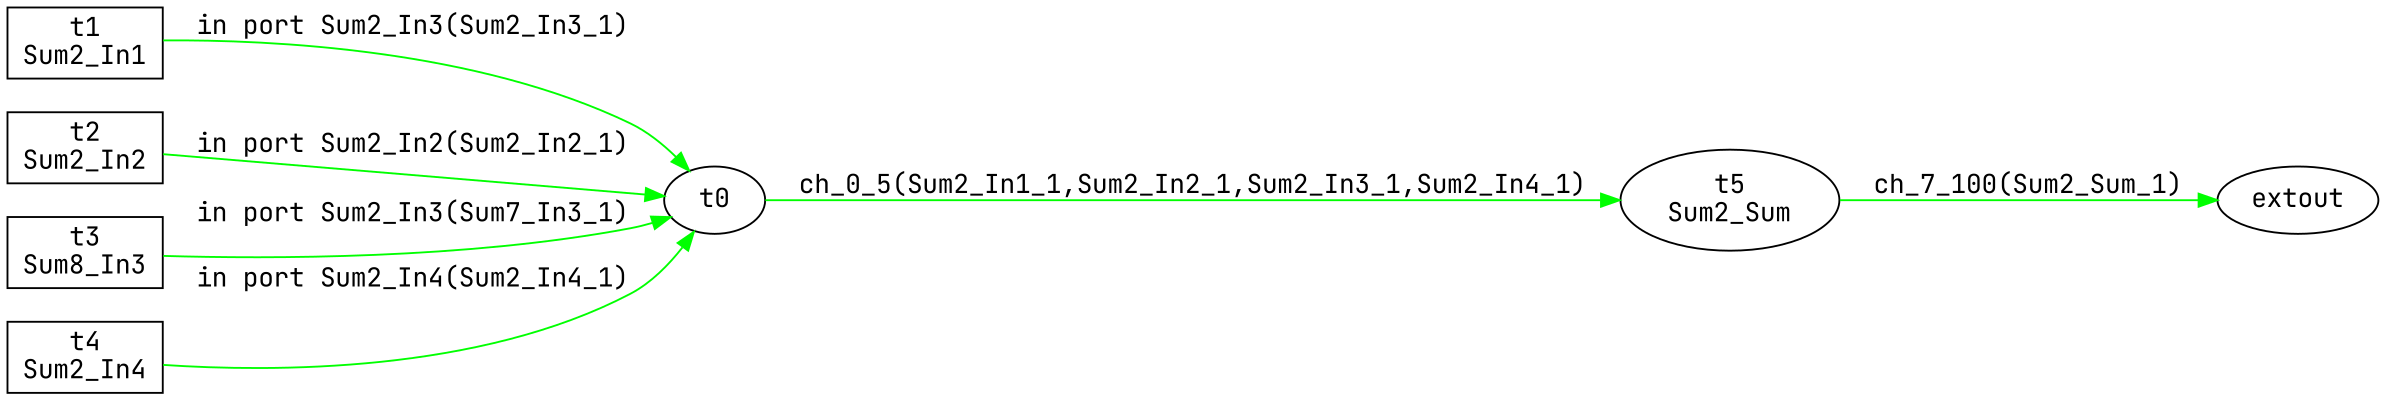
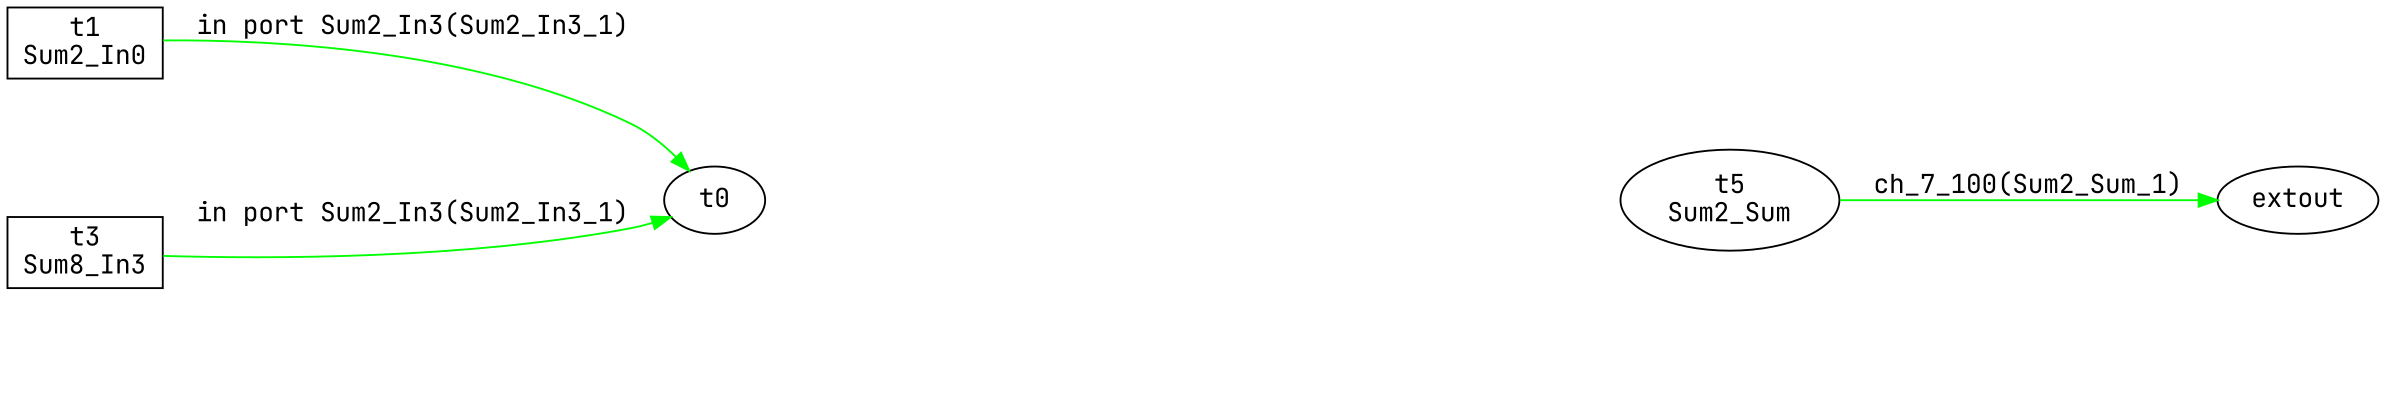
node "t1 Sum2_In1": label "t1 Sum2_In1" -> "t1 Sum2_In0"
node "t2 Sum2_In2": removed
edge "t0" -> "t5 Sum2_Sum": removed, label "ch_0_5(Sum2_In1_1,Sum2_In2_1,Sum2_In3_1,Sum2_In4_1)"
edge "t3 Sum8_In3" -> "t0": label "in port Sum2_In3(Sum7_In3_1)" -> "in port Sum2_In3(Sum2_In3_1)"
node "t4 Sum2_In4": removed
